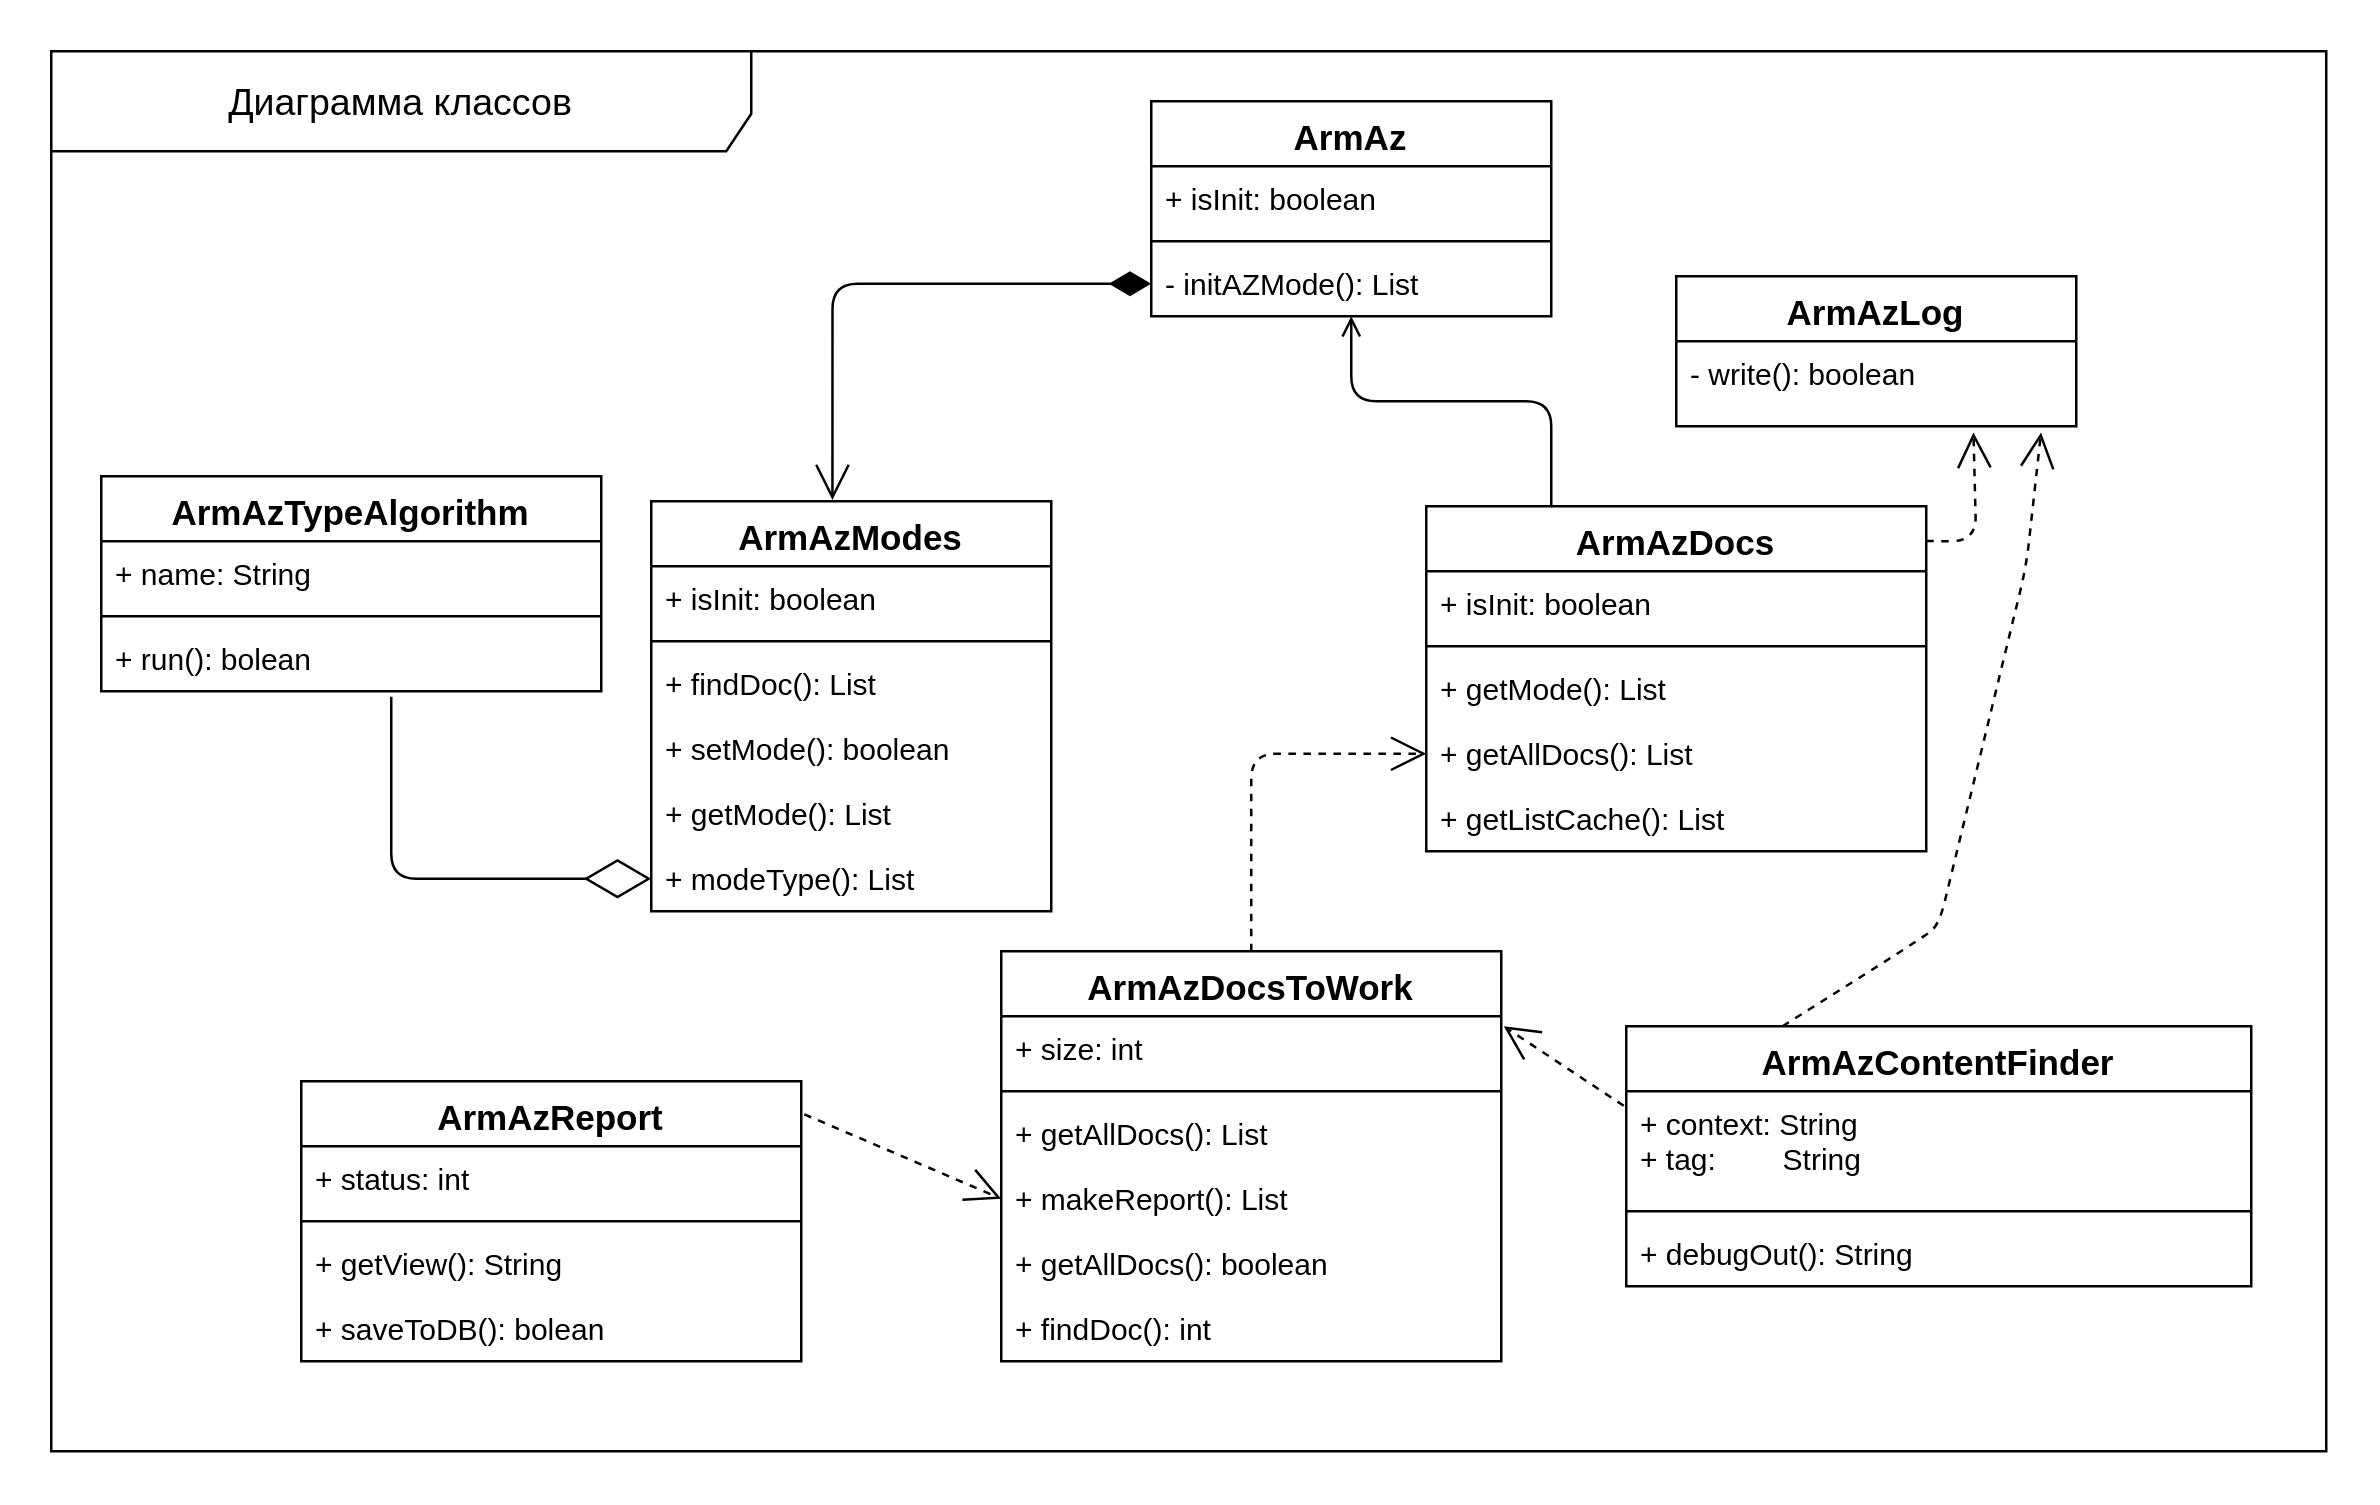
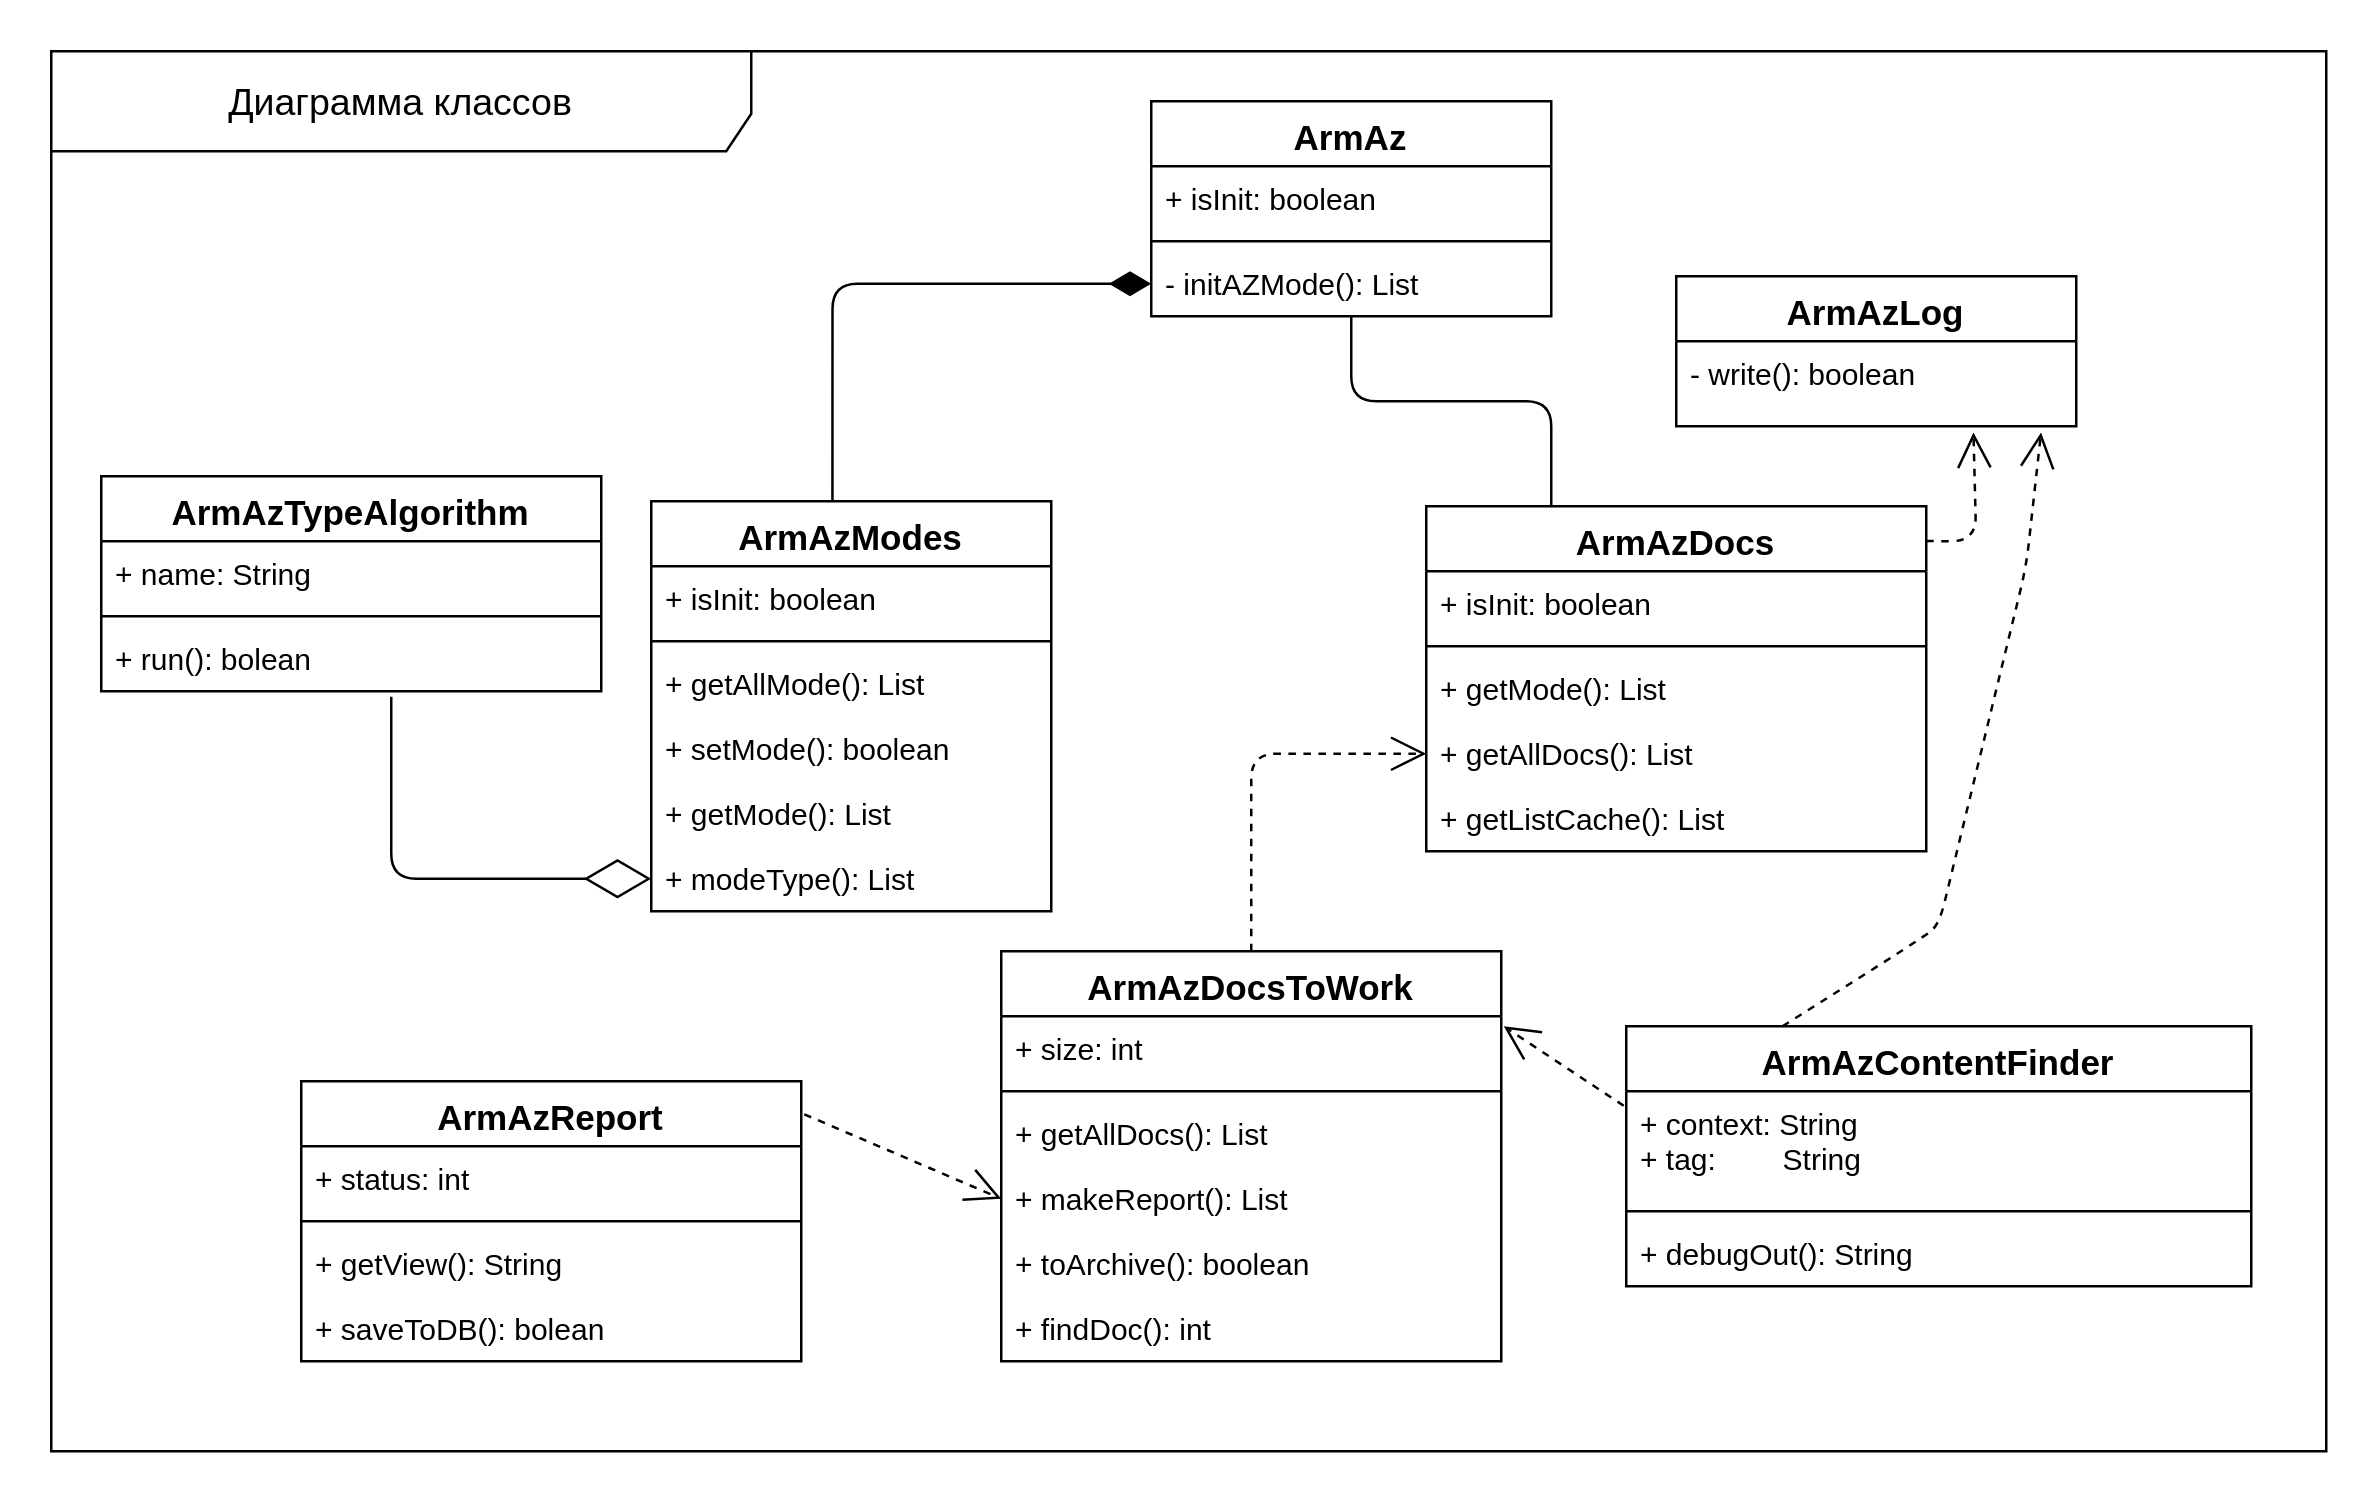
edge "ArmAzDocs" -> "- initAZMode(): List": arrowhead open -> none
edge "- initAZMode(): List" -- "ArmAzModes": arrowhead open -> none
node "+ findDoc(): List": label "+ findDoc(): List" -> "+ getAllMode(): List"
node "+ getAllDocs(): boolean": label "+ getAllDocs(): boolean" -> "+ toArchive(): boolean"
